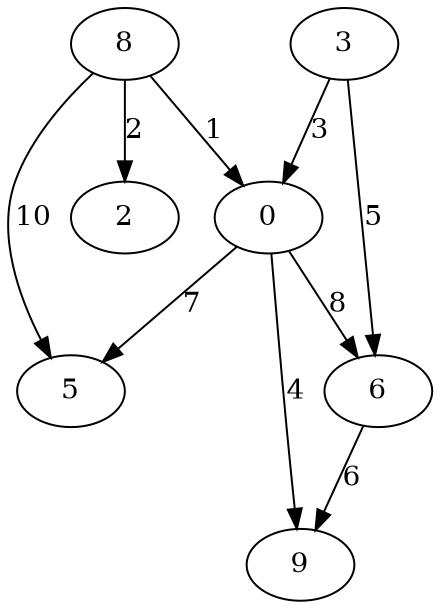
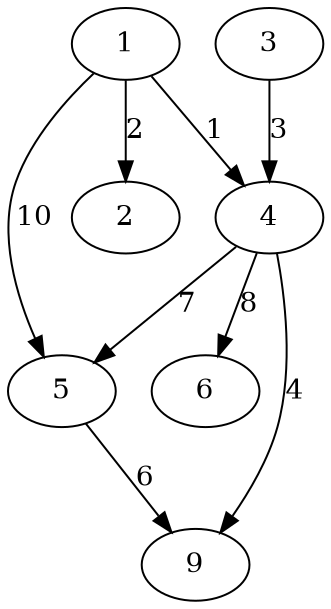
node "8": label "8" -> "1"
edge "3" -> "6": removed, label "5"
node "0": label "0" -> "4"
edge "6" -> "9": now "5" -> "9"
